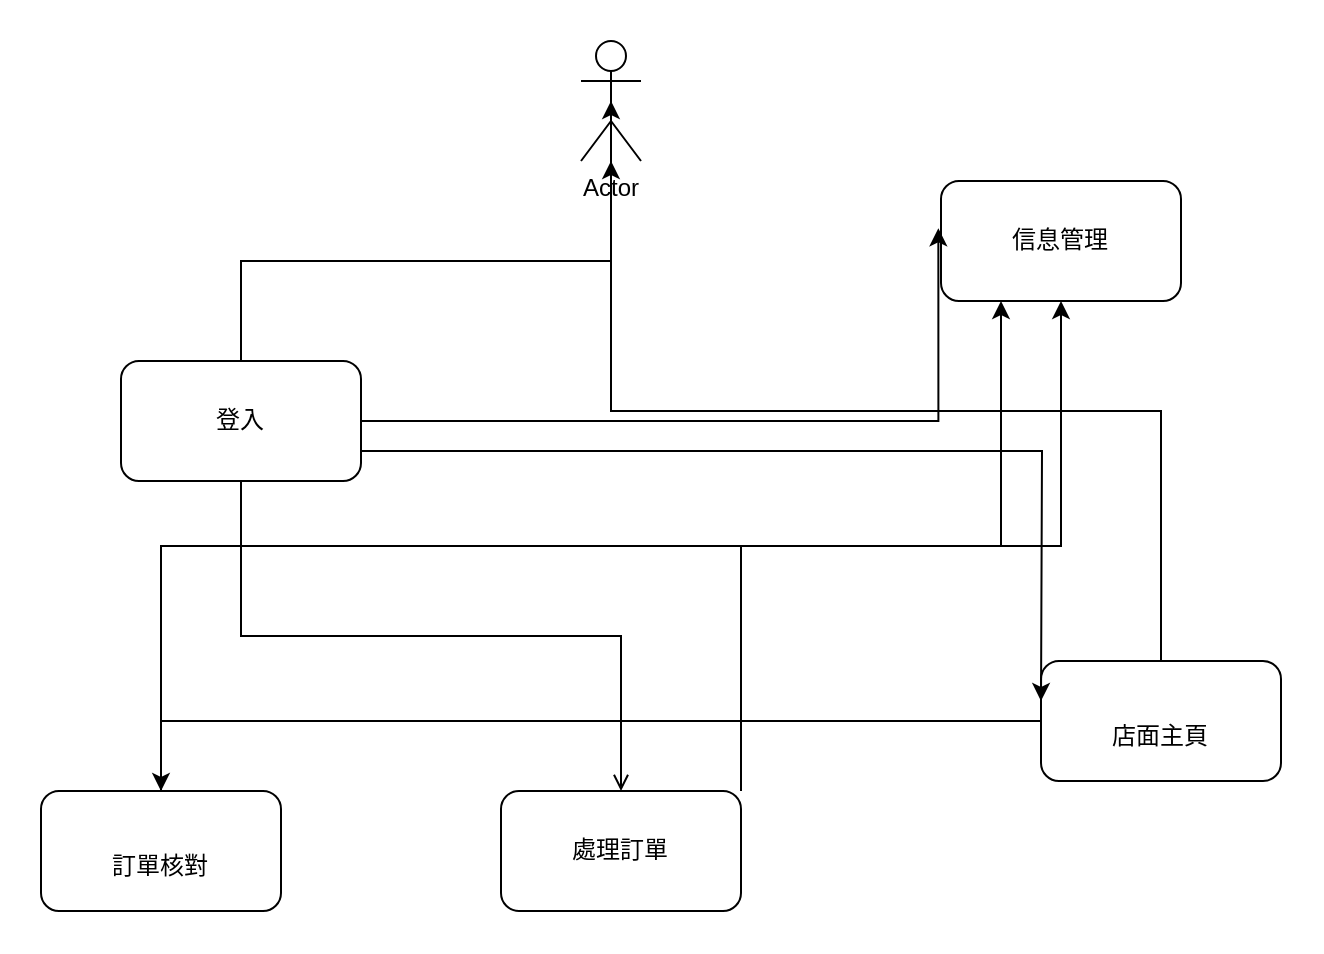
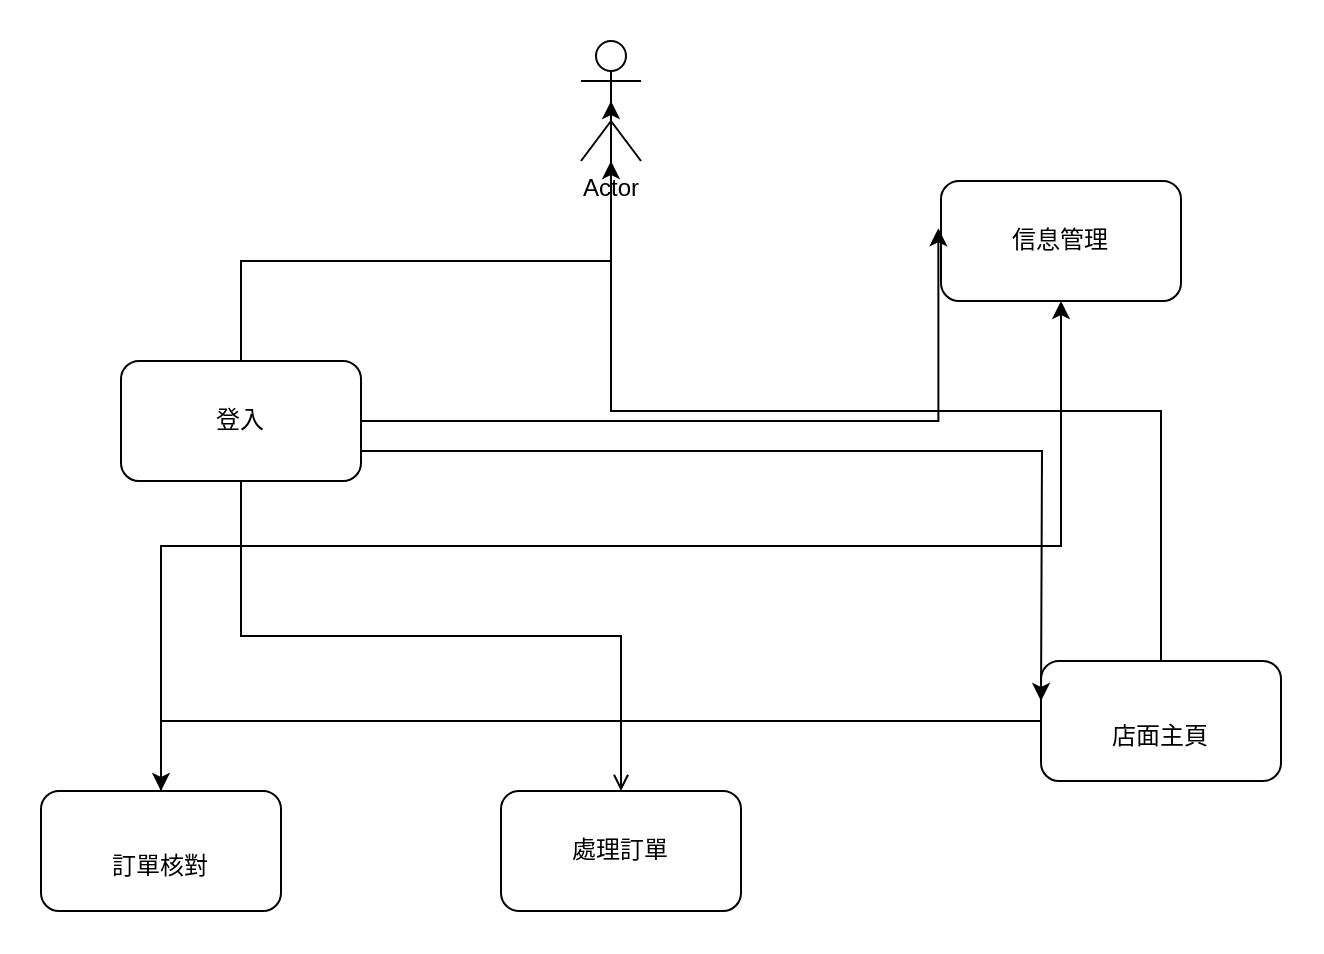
edge "處理訂單" -> "信息管理": removed
